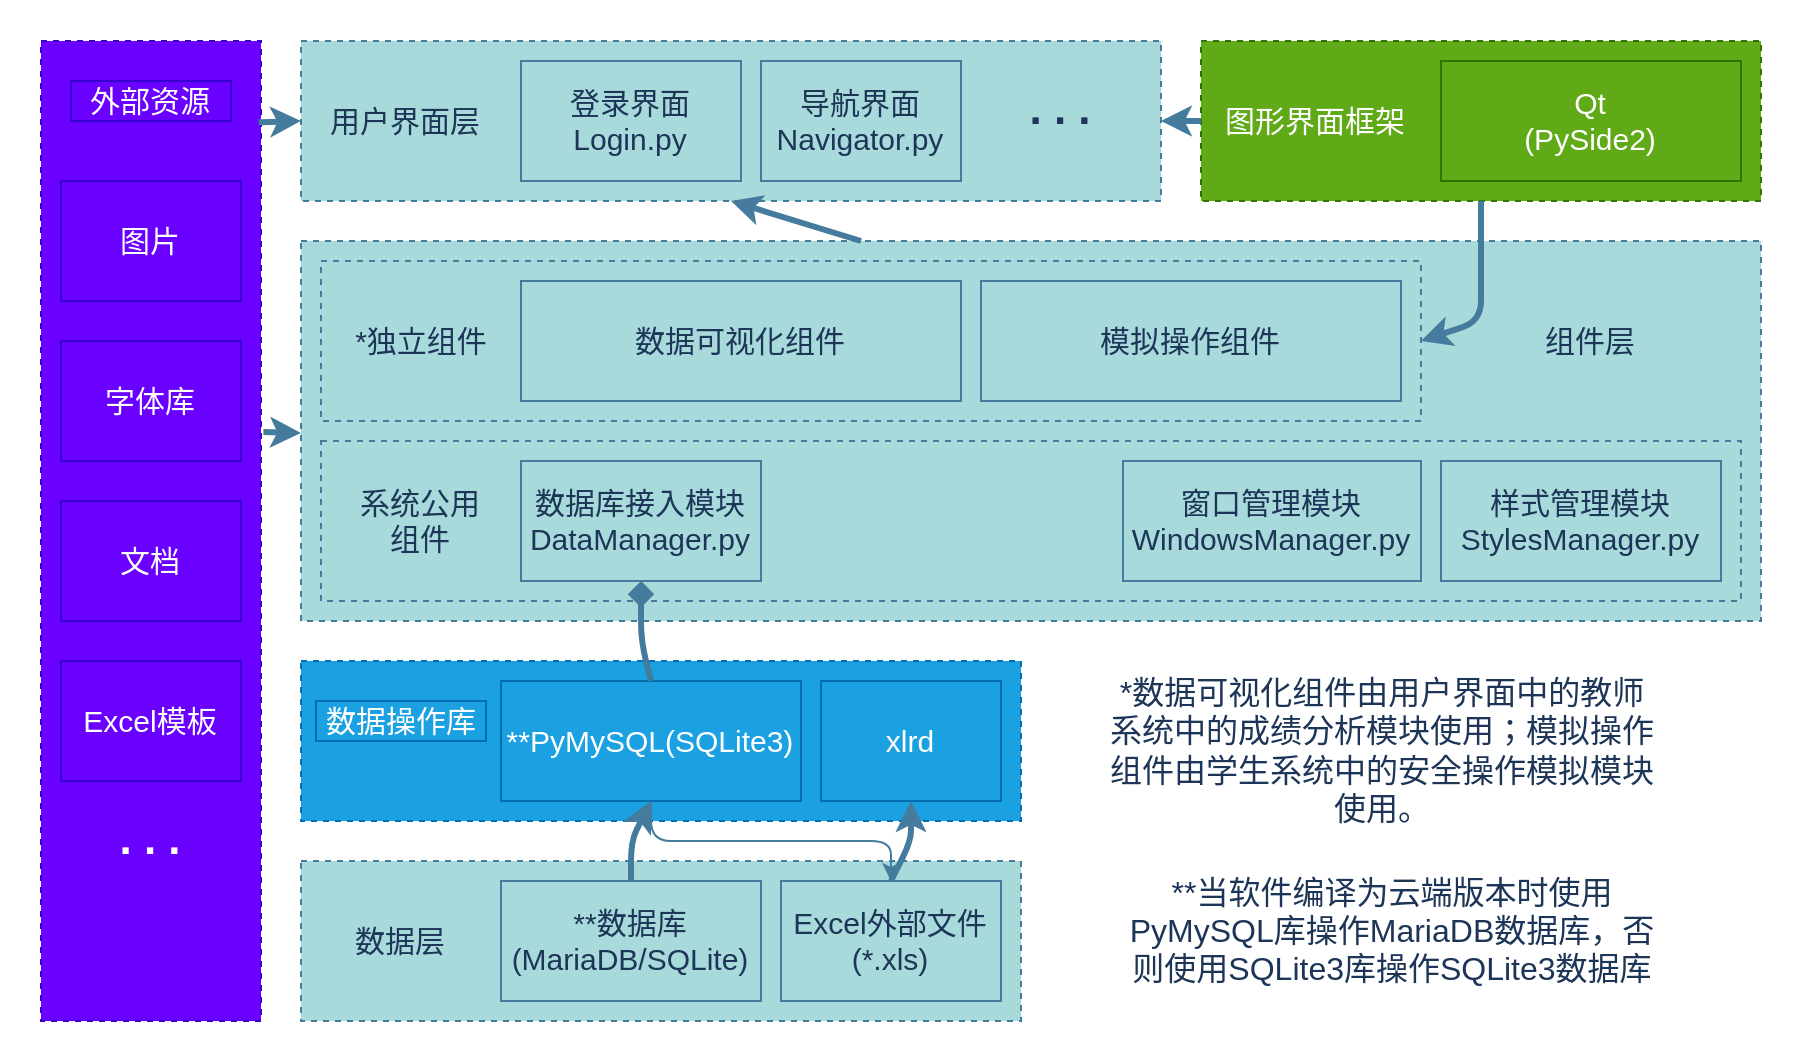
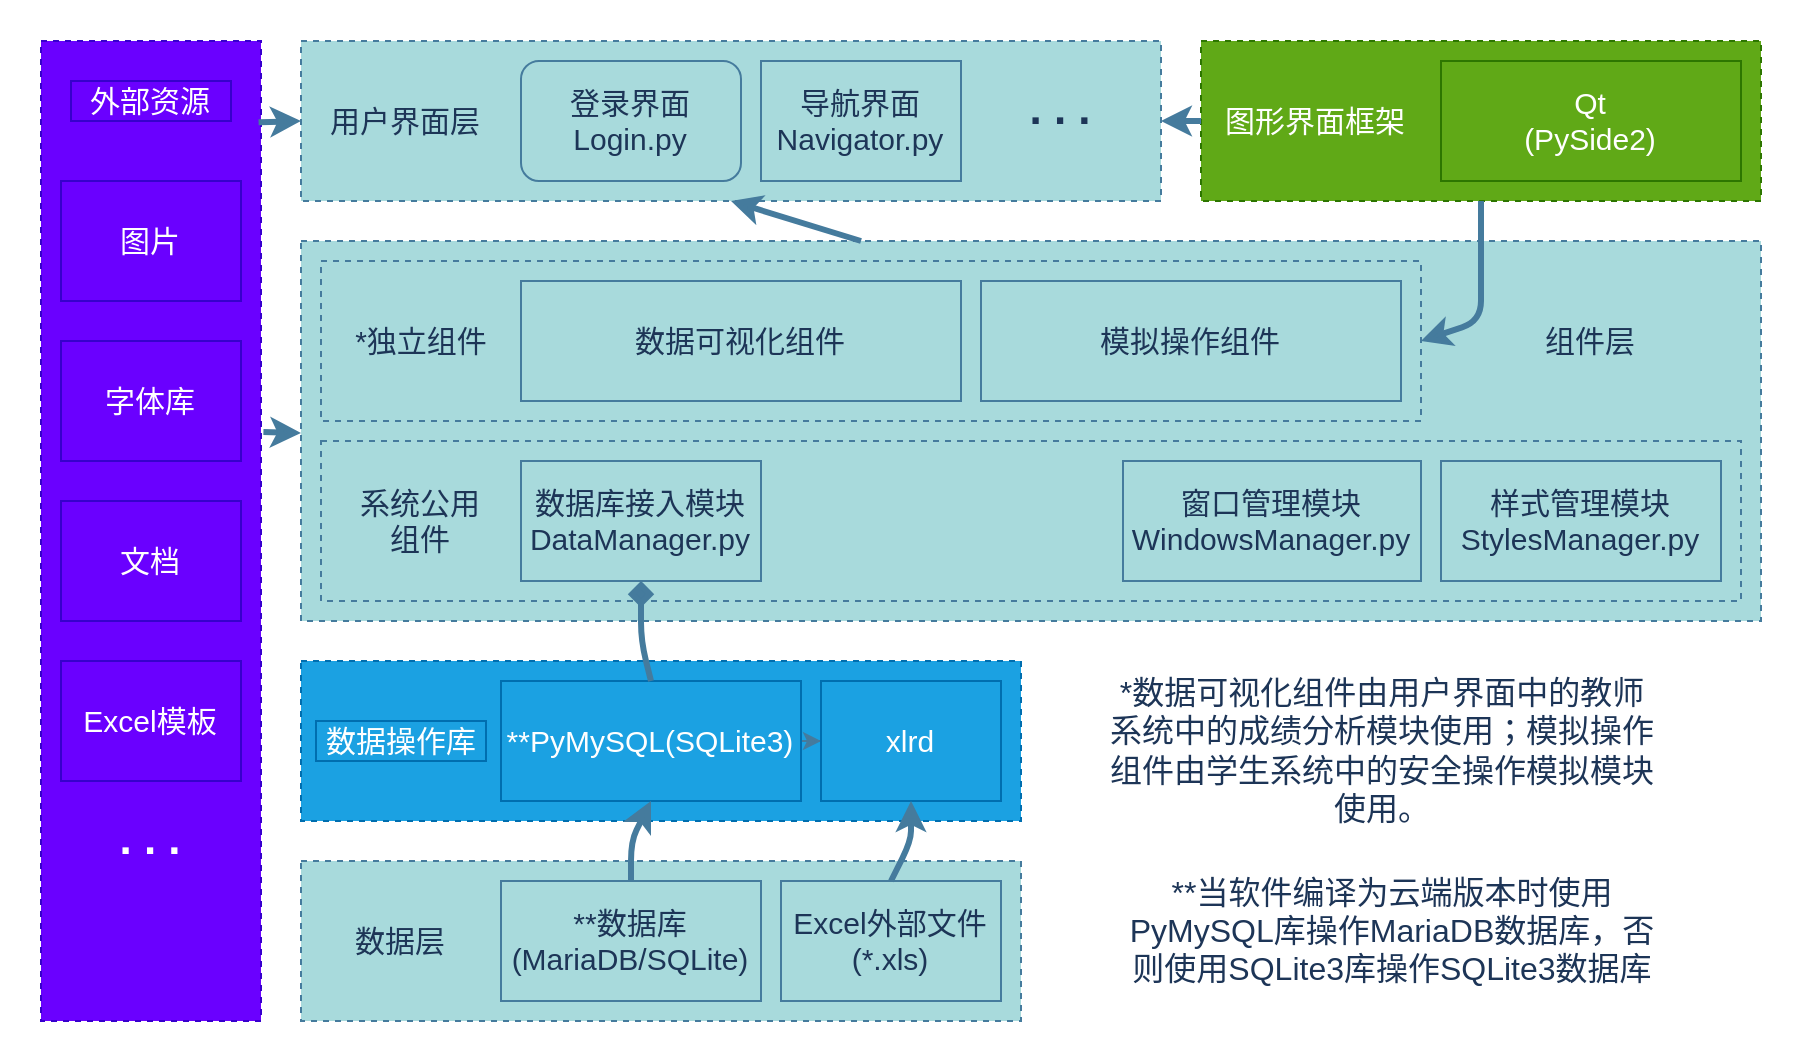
node "登录界面Login.py": shape rectangle -> rounded rectangle
node "数据操作库": moved (401, 721) -> (401, 741)
edge "**PyMySQL(SQLite3)" -> "Excel外部文件(*.xls)": now "**PyMySQL(SQLite3)" -> "xlrd"
